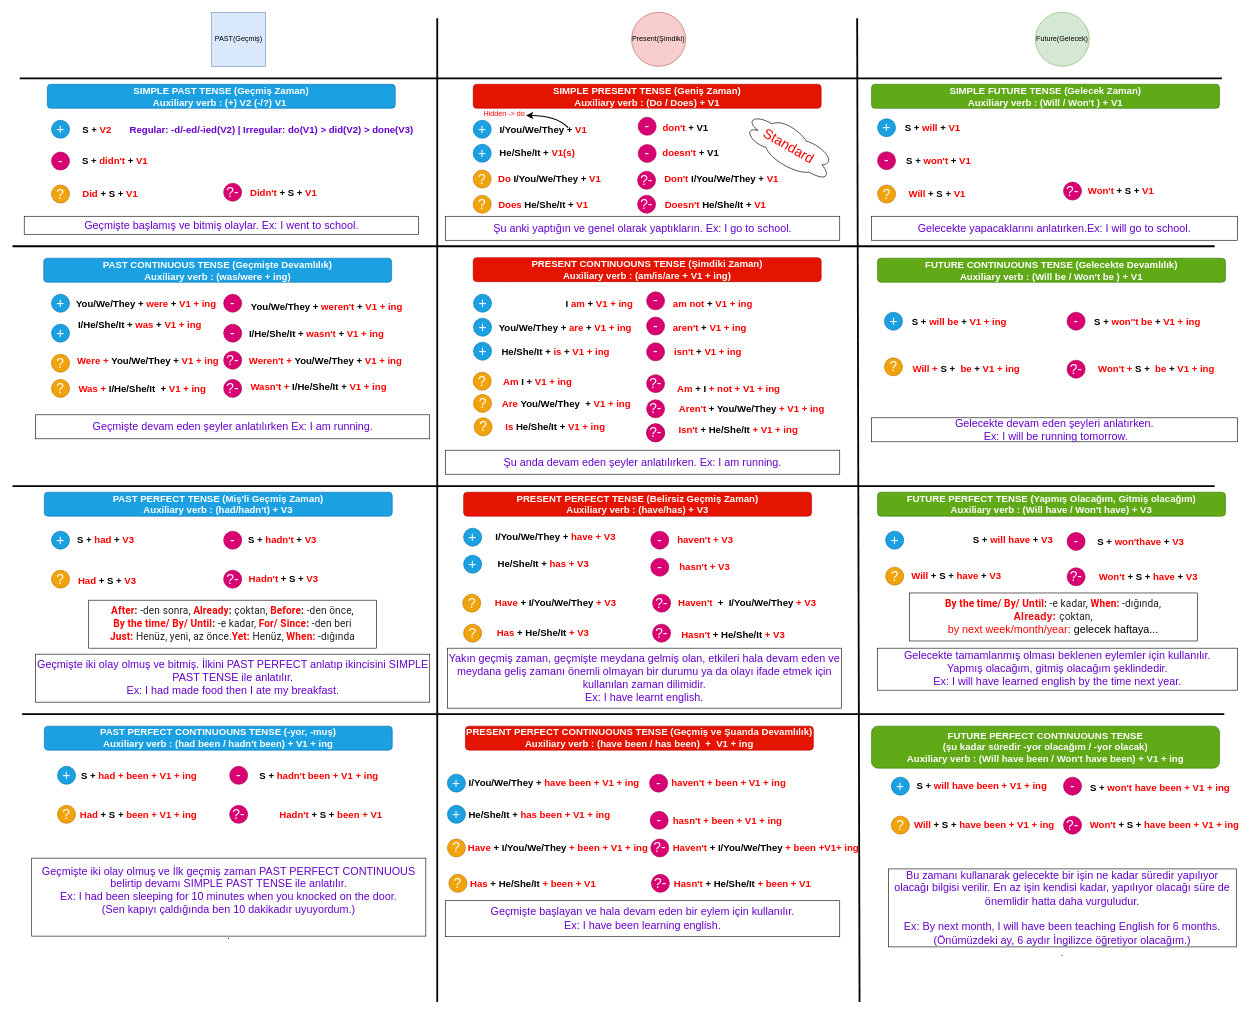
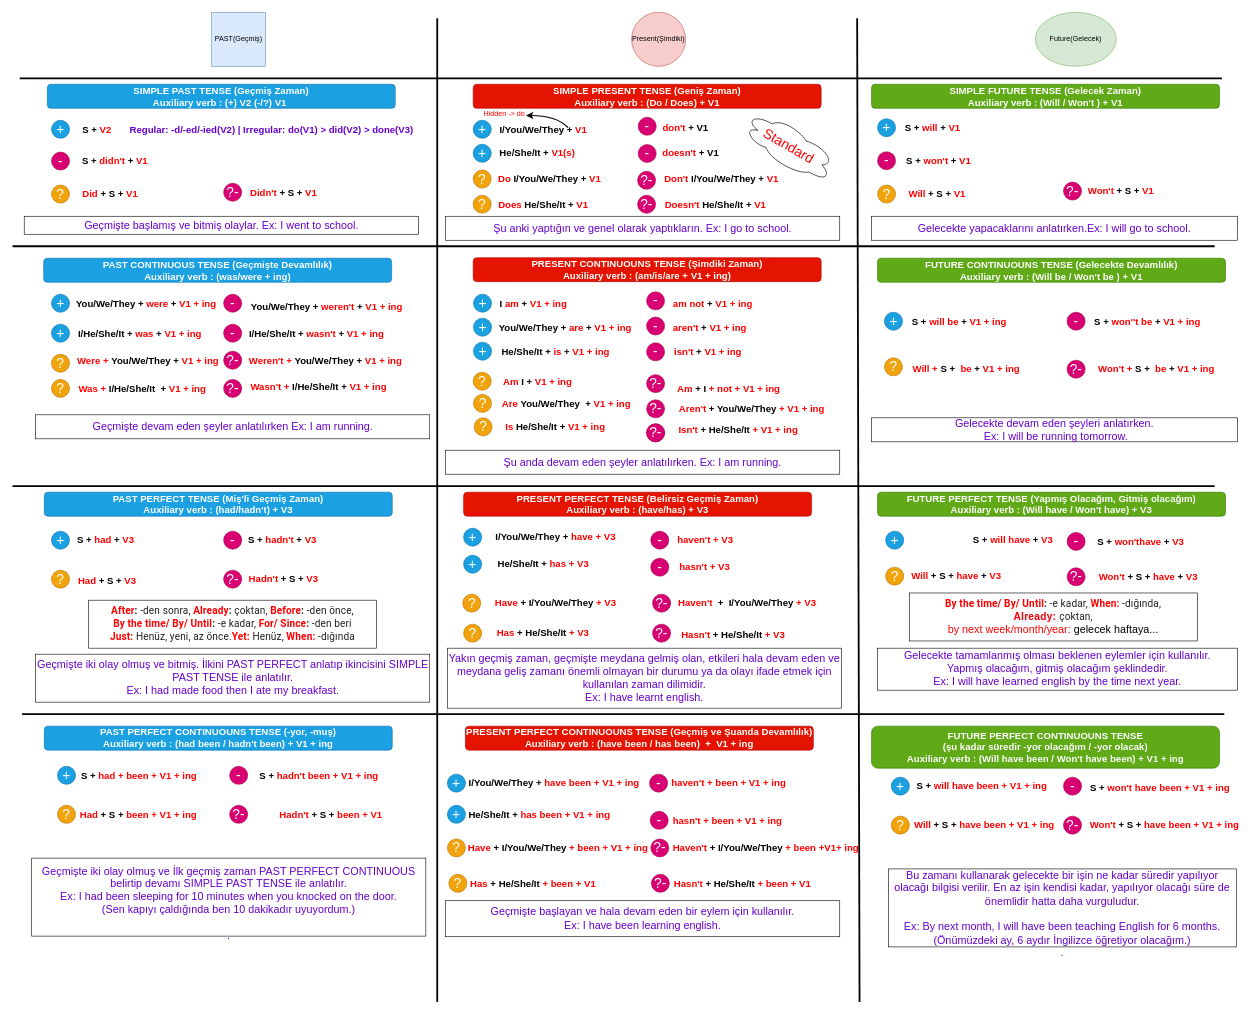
node "Future(Gelecek)": size 54x54 -> 81x54
node "I am + V1 + ing": moved (599, 303) -> (533, 303)
node "I/He/She/It + was + V1 + ing": moved (140, 324) -> (140, 333)
